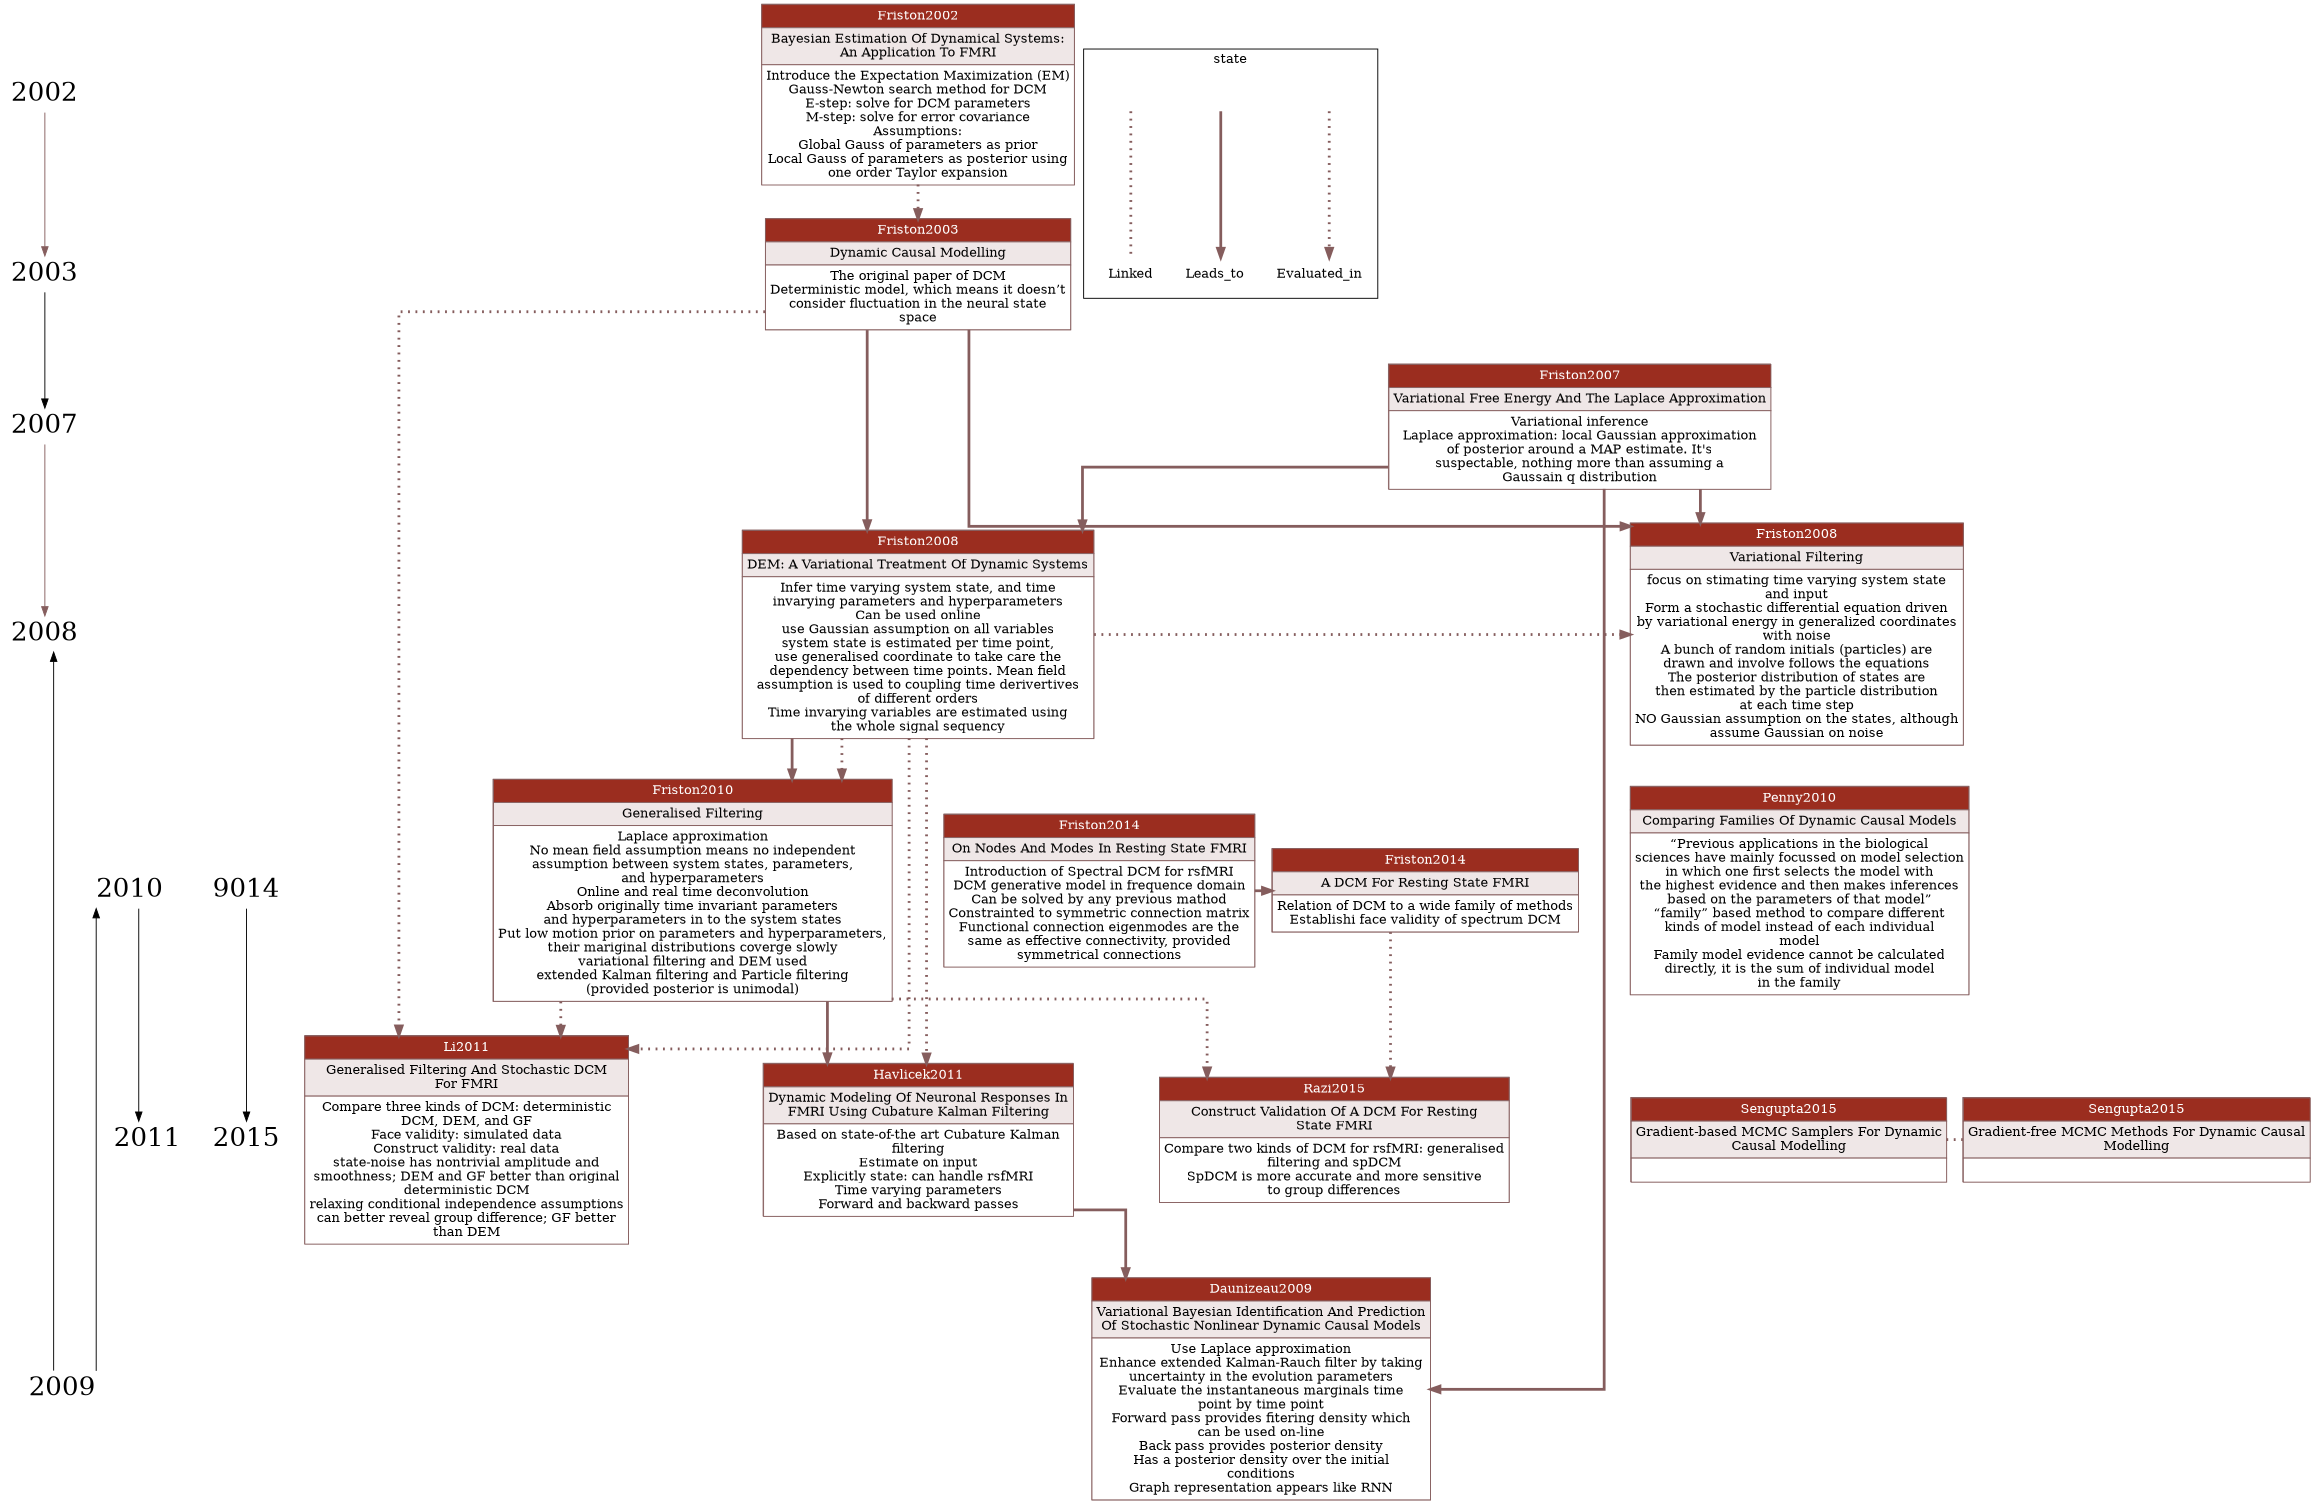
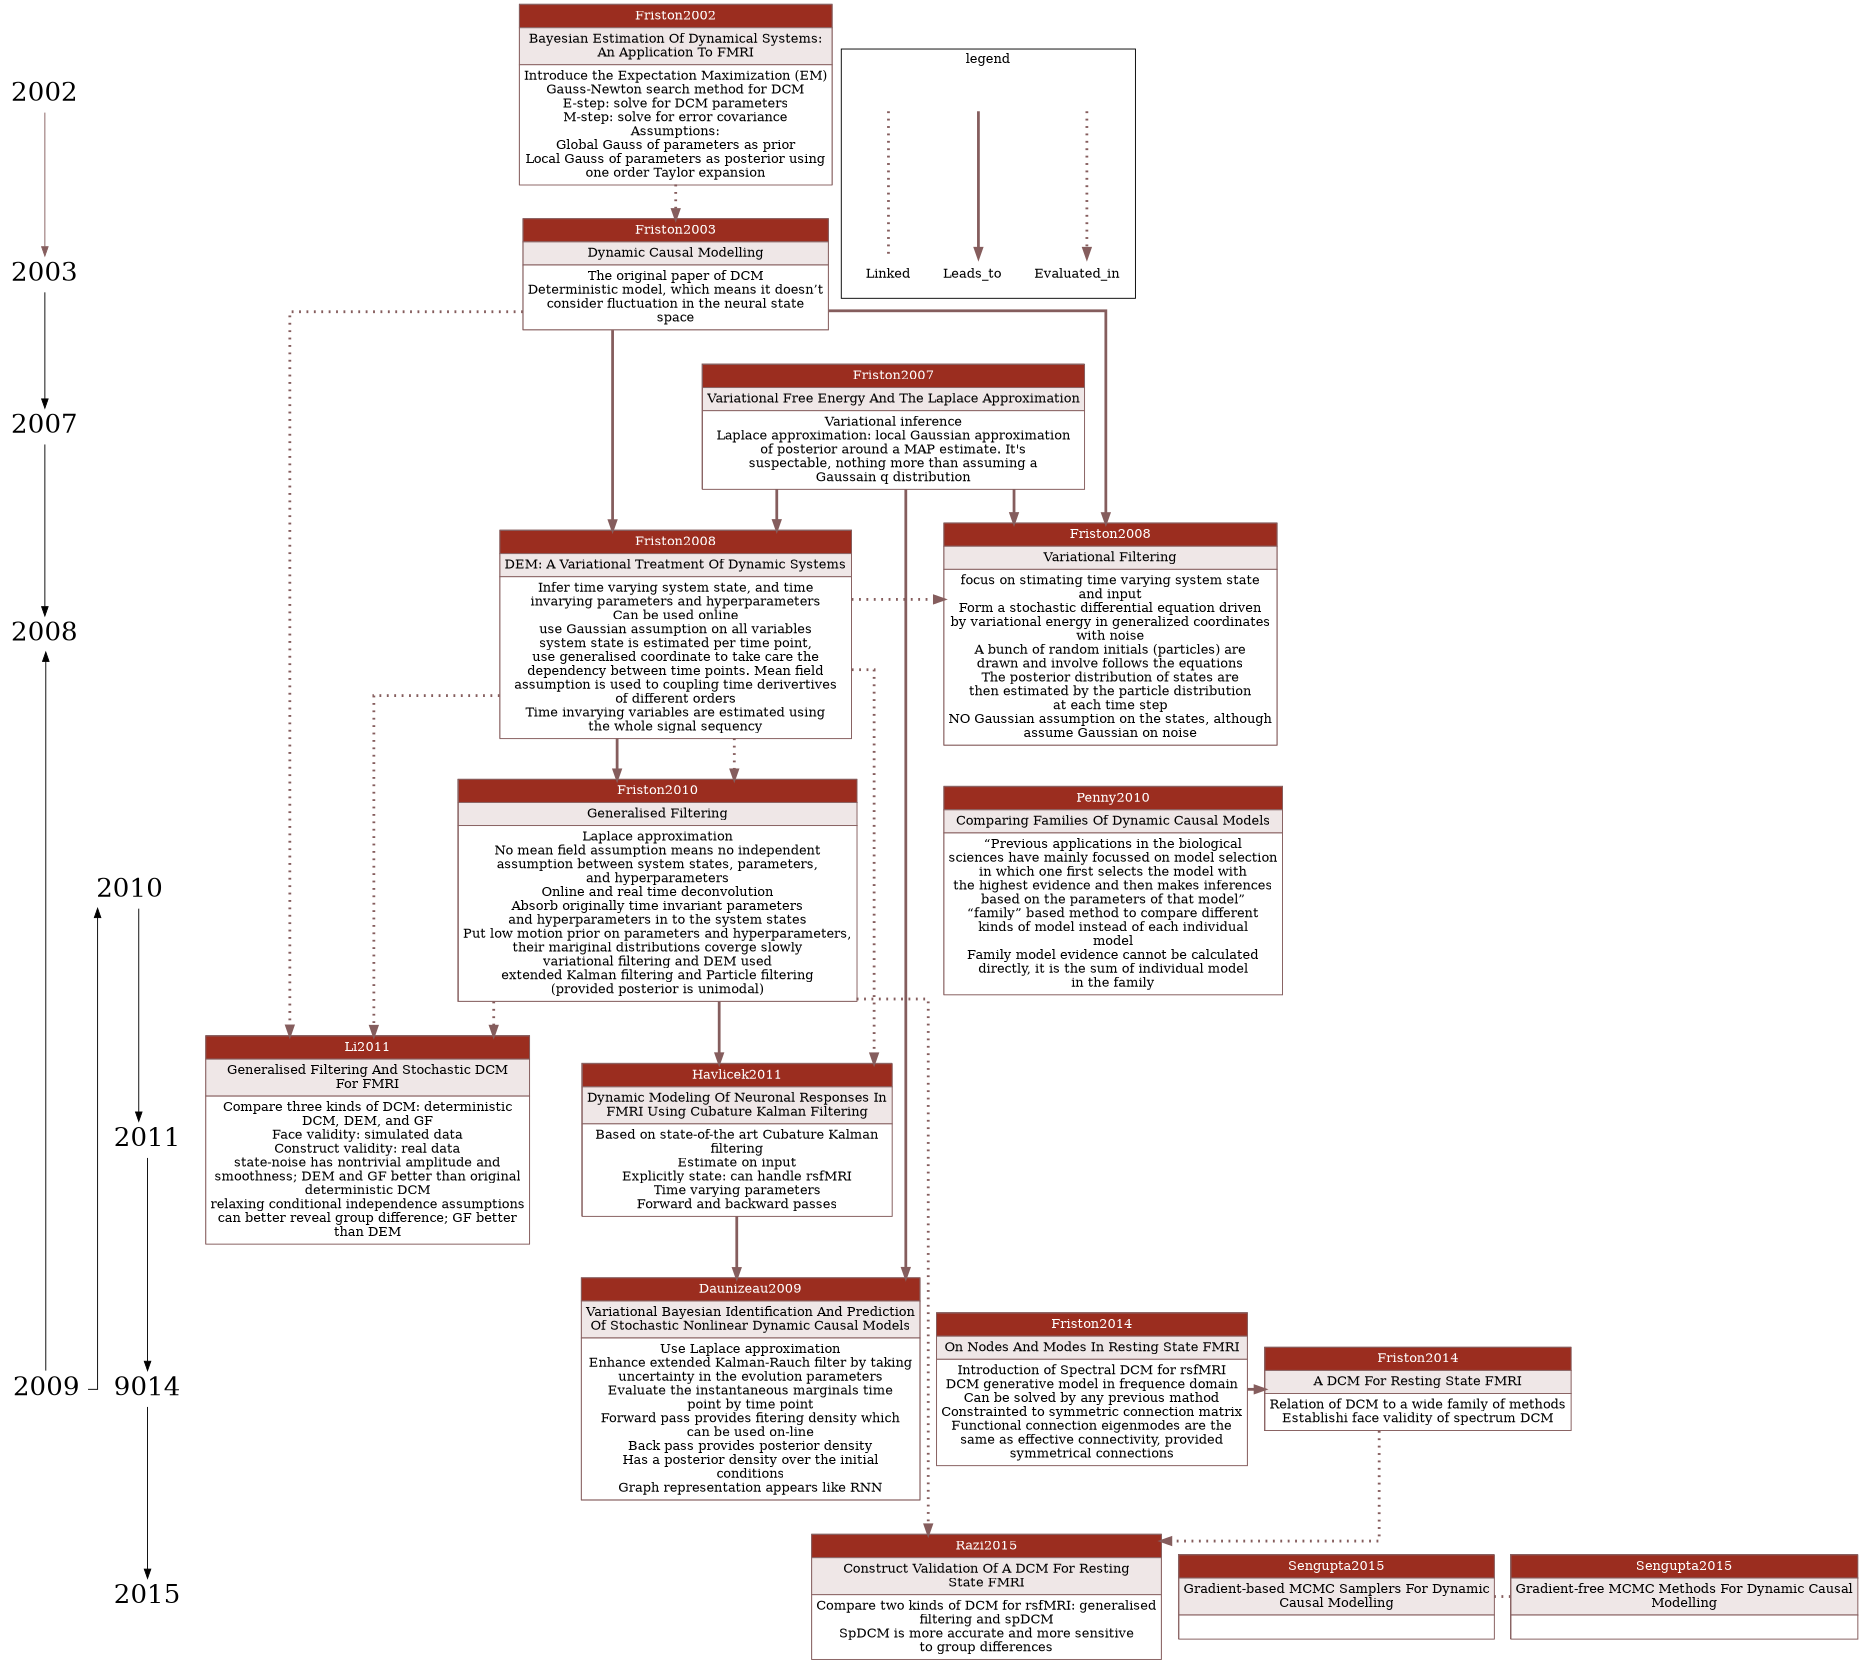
cluster "state": label "state" -> "legend"
edge "2007" -> "2008": color #855d5d -> black
edge "2011" -> "9014": added
